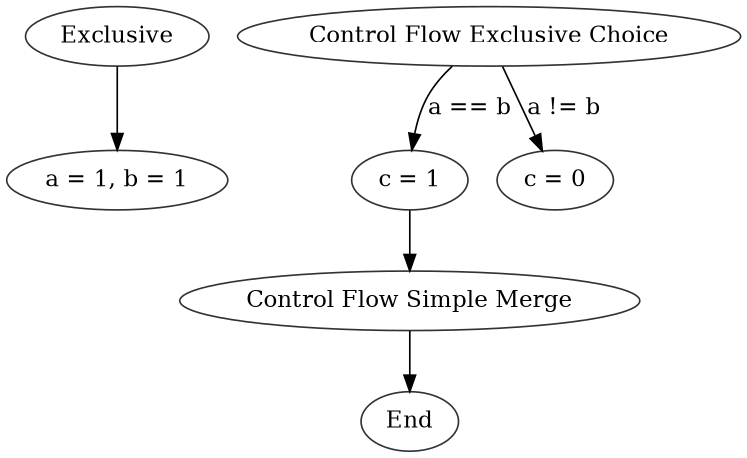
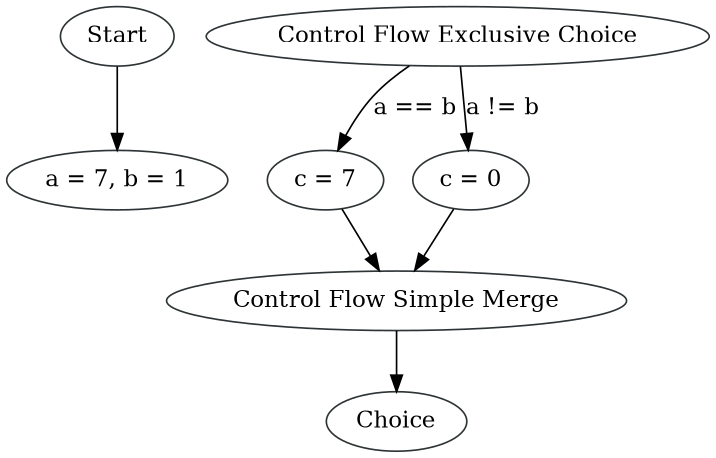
node "Exclusive": label "Exclusive" -> "Start"
node "a = 1, b = 1": label "a = 1, b = 1" -> "a = 7, b = 1"
node "c = 1": label "c = 1" -> "c = 7"
edge "c = 0" -> "Control Flow Simple Merge": added
node "End": label "End" -> "Choice"
